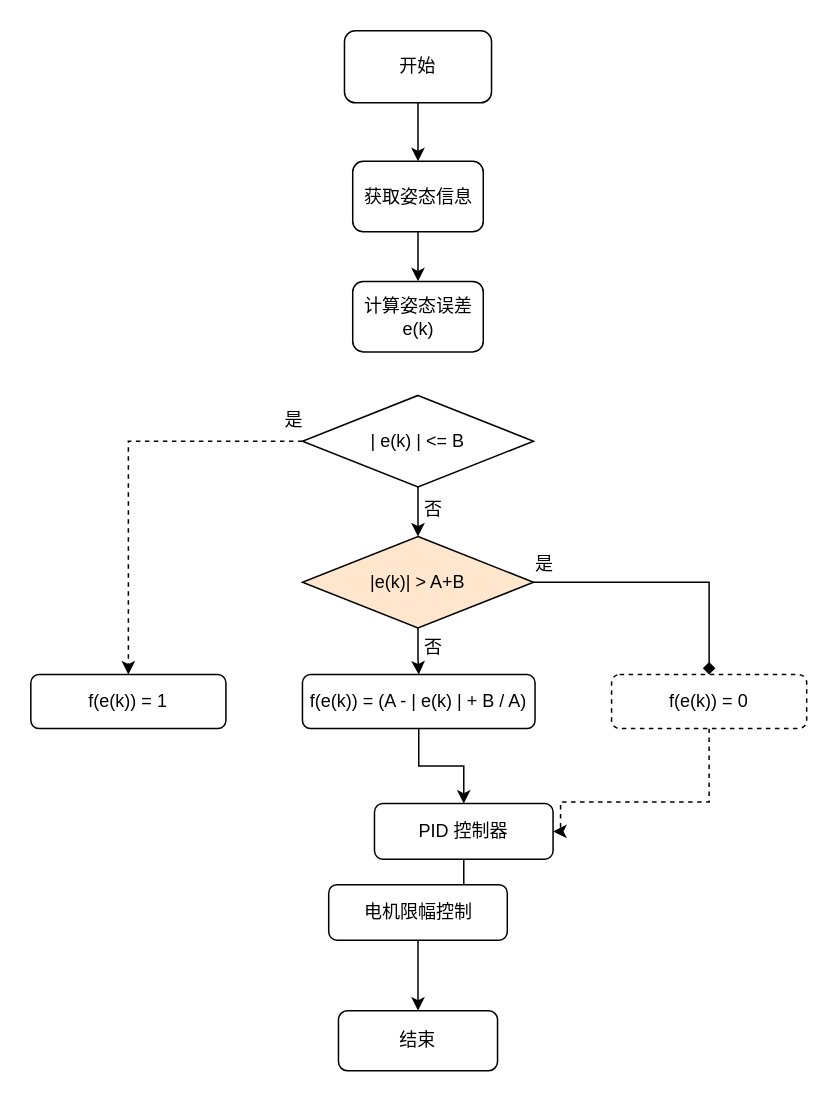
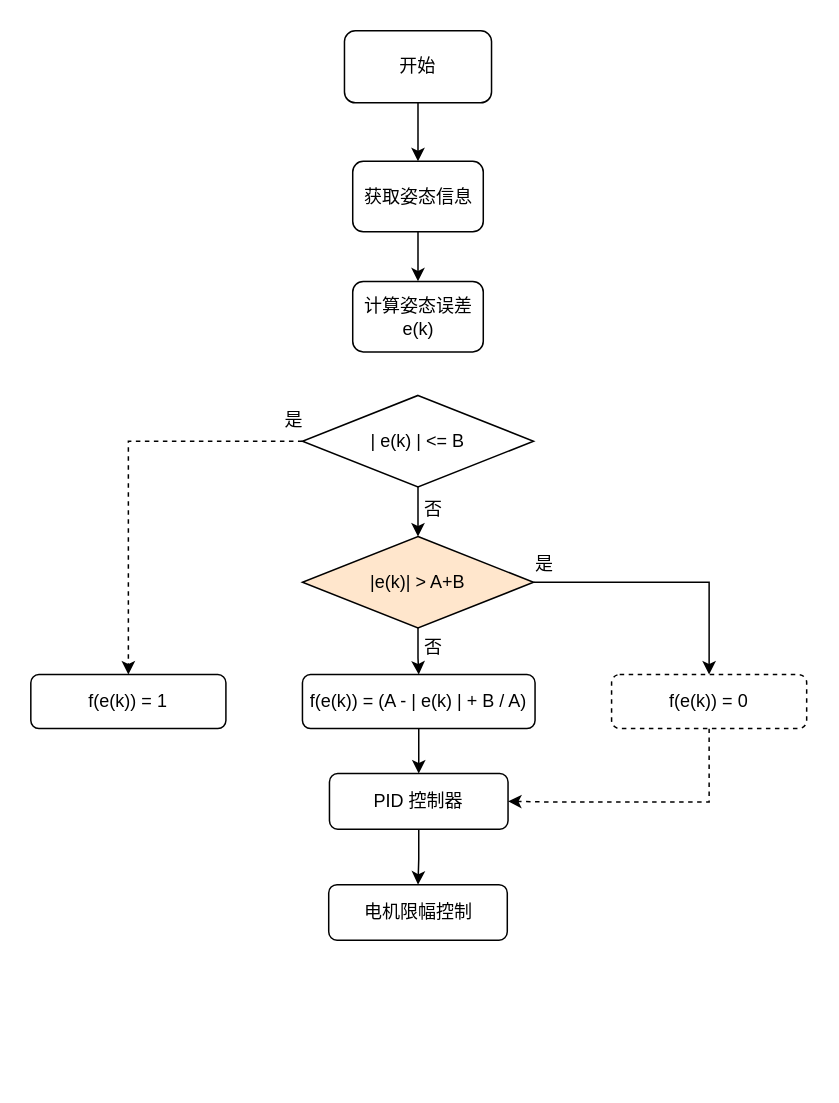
edge "|e(k)| > A+B" -> "f(e(k)) = 0": arrowhead diamond -> classic
node "PID 控制器": moved (464, 831) -> (419, 801)
edge "电机限幅控制" -> "结束": removed
node "结束": removed
